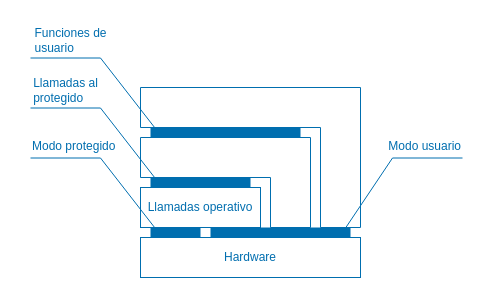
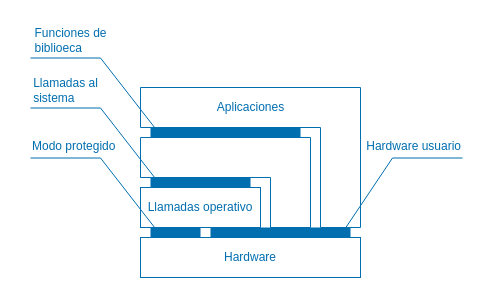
node "Funciones de usuario": label "Funciones de usuario" -> "Funciones de biblioeca"
node "Llamadas al protegido": label "Llamadas al protegido" -> "Llamadas al sistema"
node "Aplicaciones": added
node "Modo usuario": label "Modo usuario" -> "Hardware usuario"
